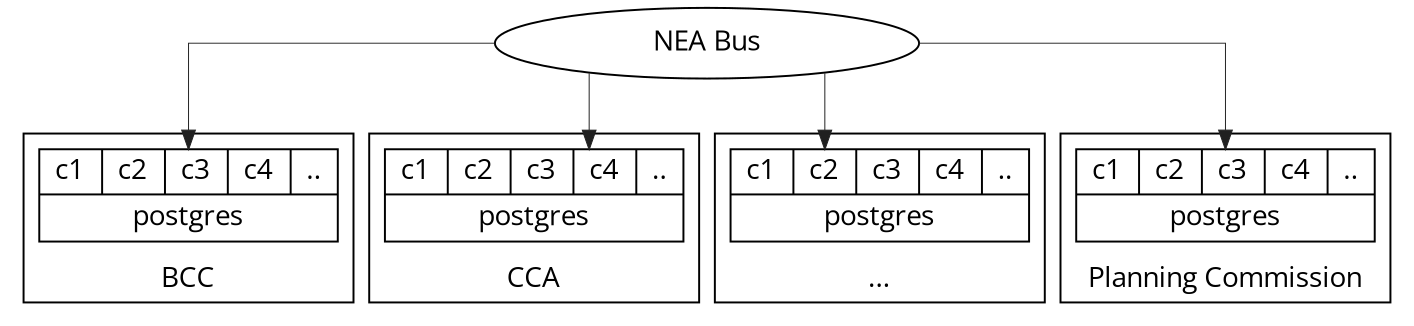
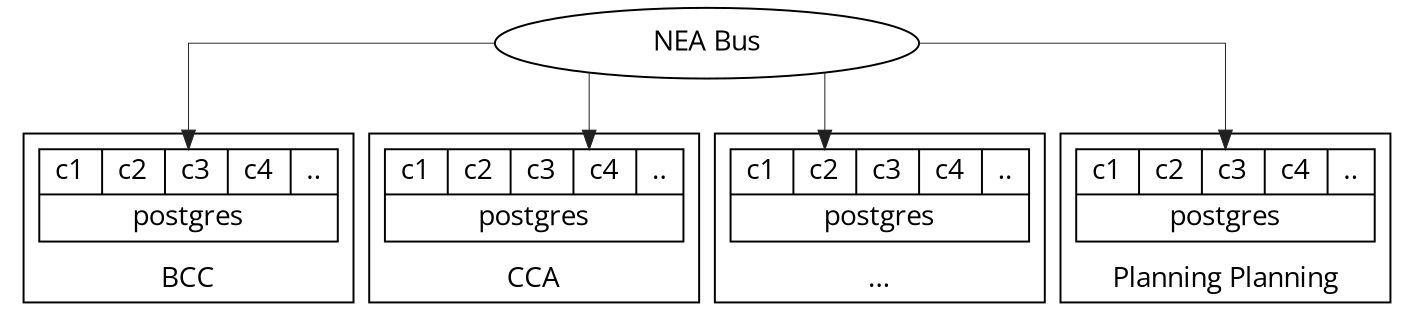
cluster "Planning Commission": label "Planning Commission" -> "Planning Planning"
